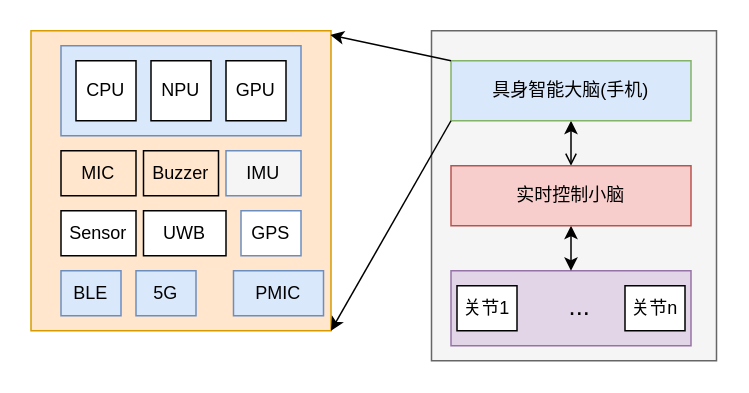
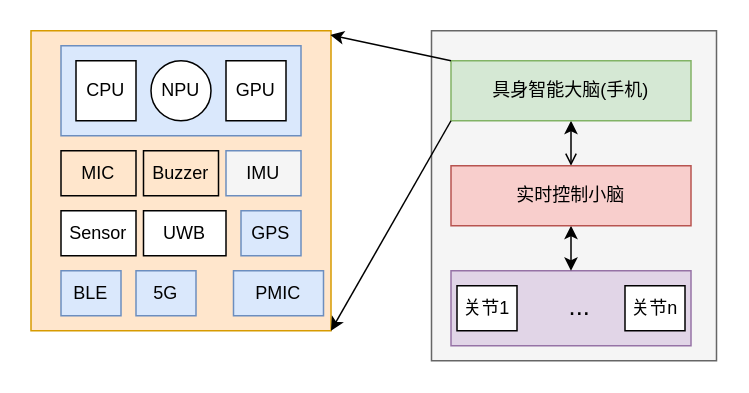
node "NPU": shape rectangle -> ellipse
node "具身智能大脑(手机)": fillcolor #dae8fc -> #d5e8d4
node "GPS": fillcolor #ffffff -> #dae8fc
